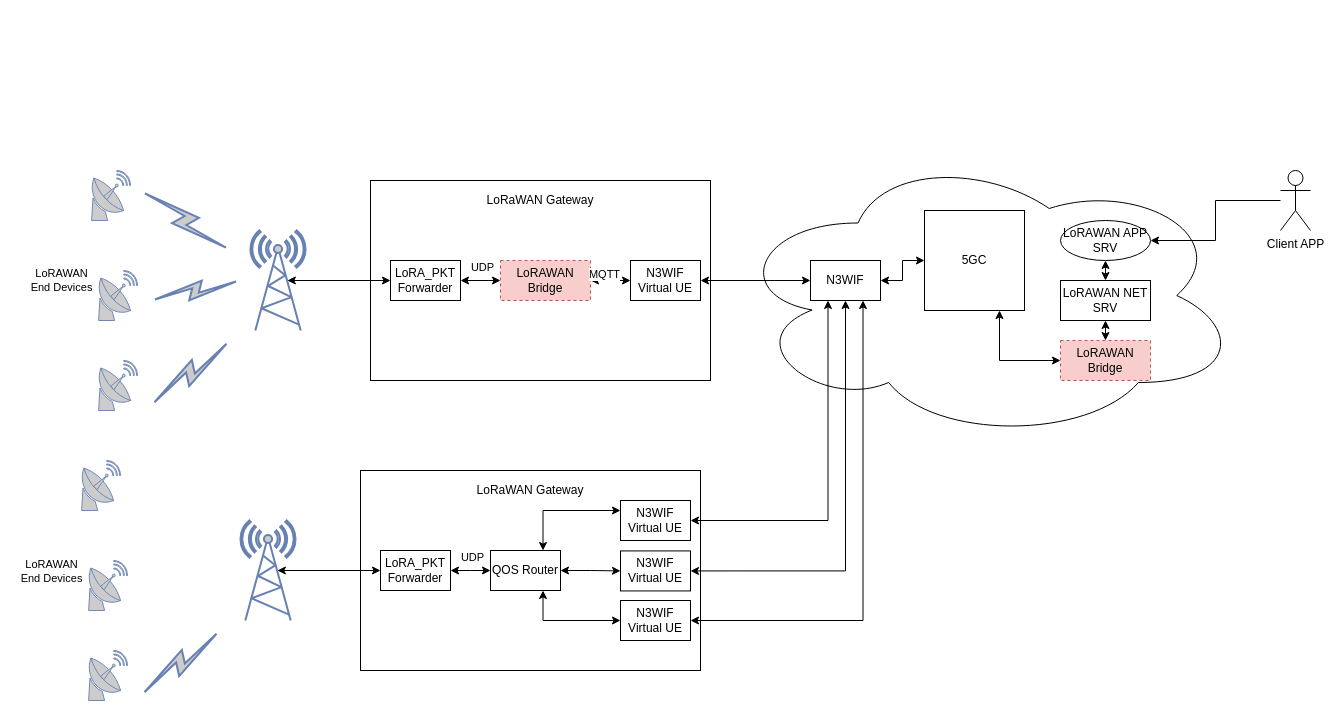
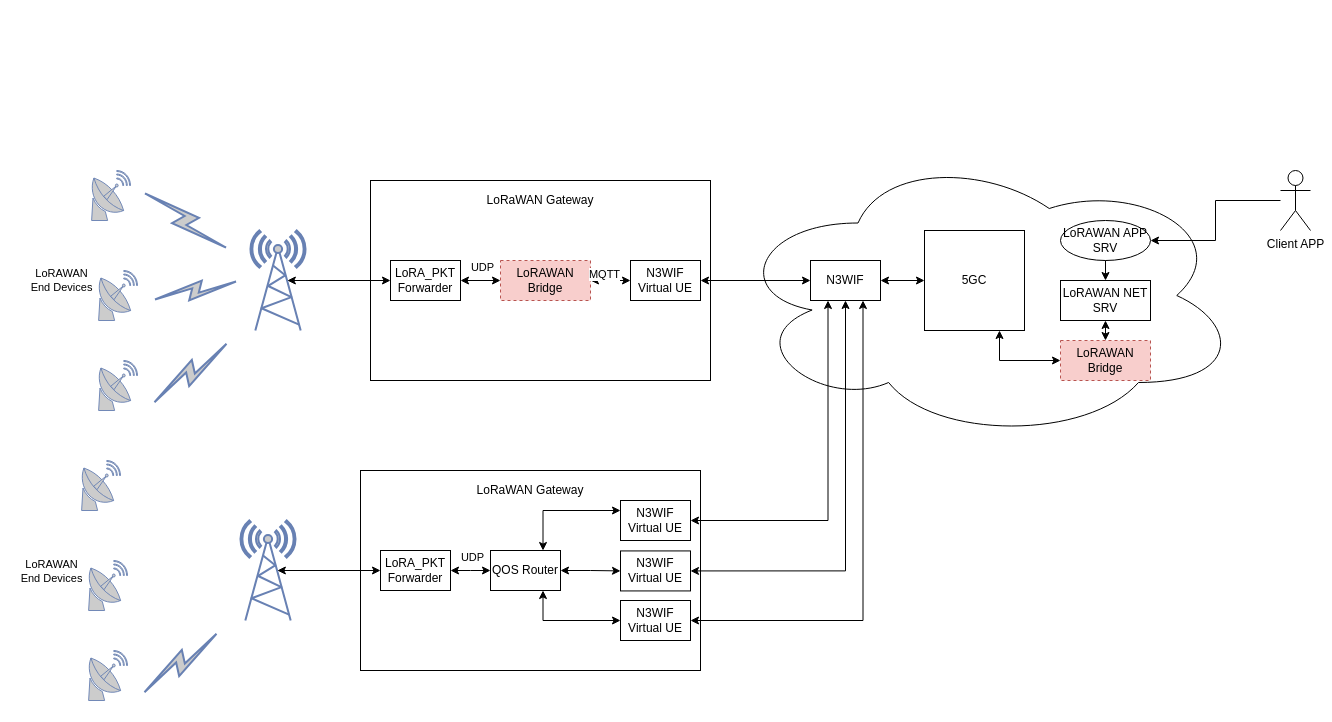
node "5GC": moved (975, 261) -> (975, 281)
edge "LoRAWAN APP SRV" -- "LoRAWAN NET SRV": arrowhead classic -> none
